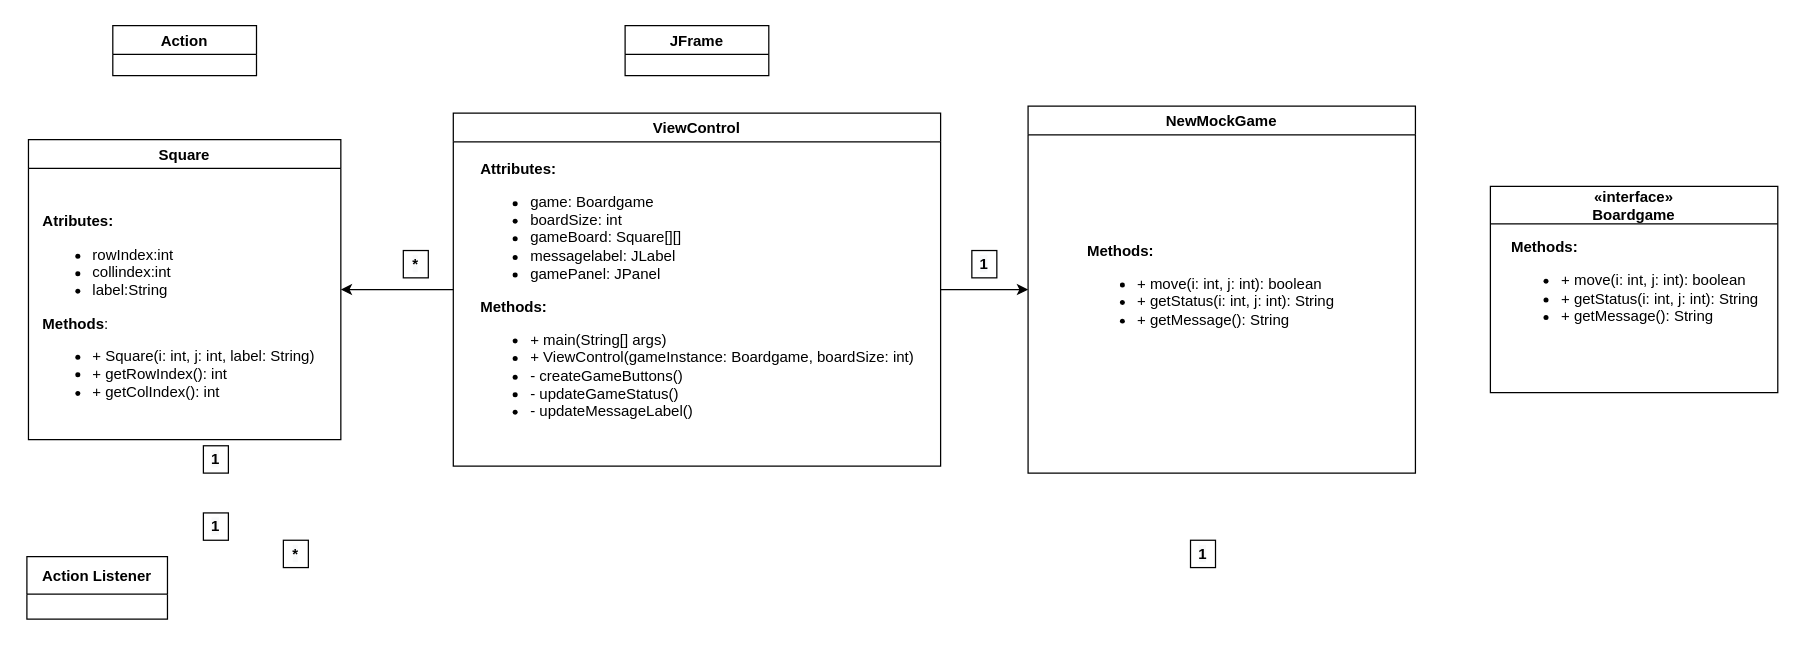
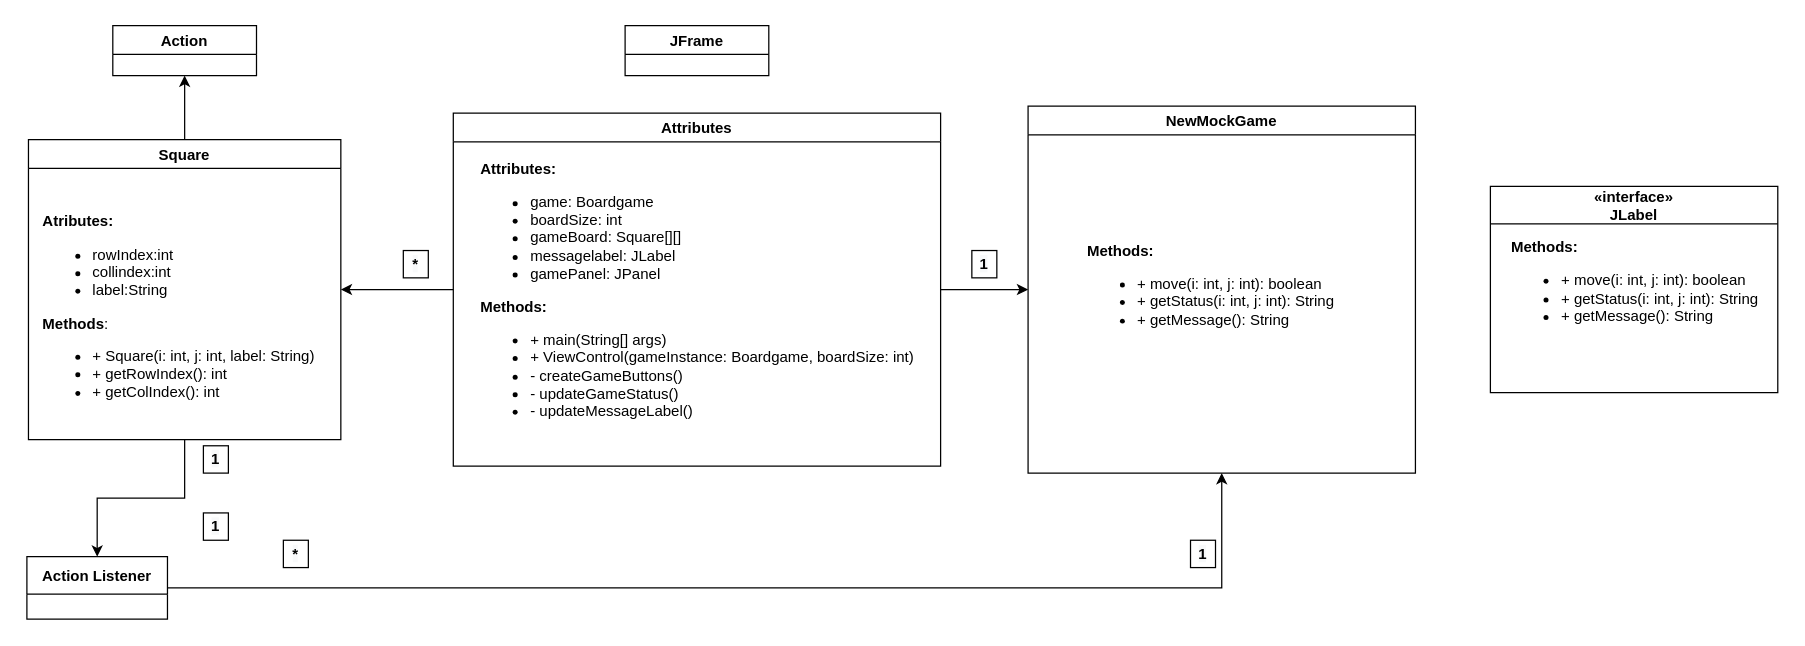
edge "Square" -> "Action": added
node "ViewControl": label "ViewControl" -> "Attributes"
node "«interface» Boardgame": label "«interface» Boardgame" -> "«interface» JLabel"
edge "Square" -> "Action Listener": added
edge "Action Listener" -> "NewMockGame": added
